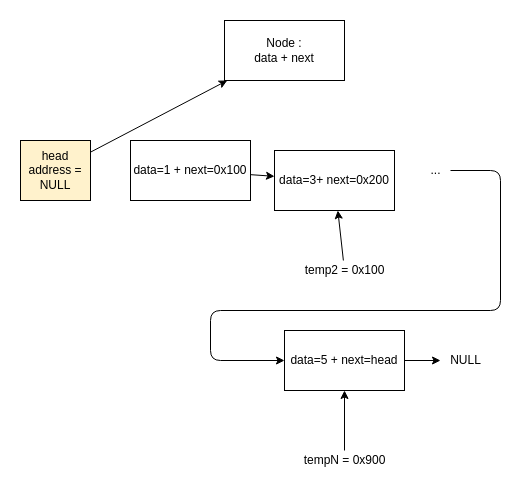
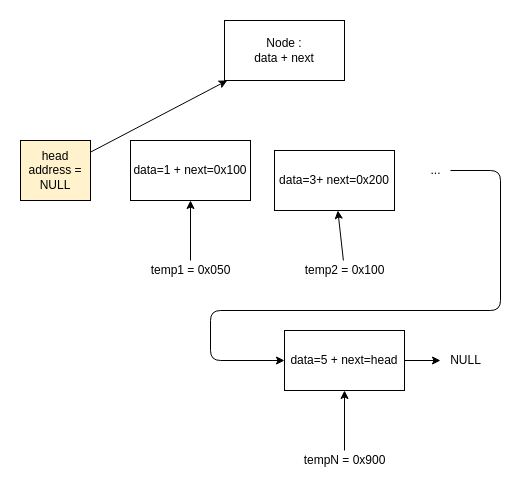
edge "data=1 + next=0x100" -> "data=3+ next=0x200": removed
edge "temp1 = 0x050" -> "data=1 + next=0x100": added
node "temp1 = 0x050": added
